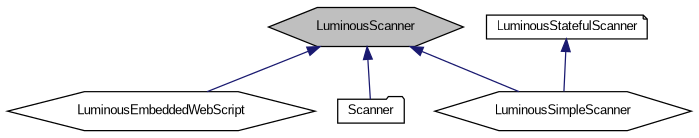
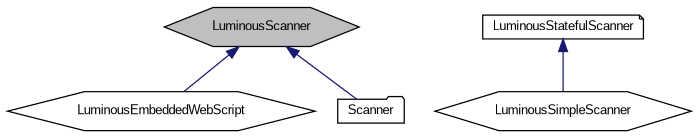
edge "LuminousSimpleScanner" -> "LuminousScanner": removed
